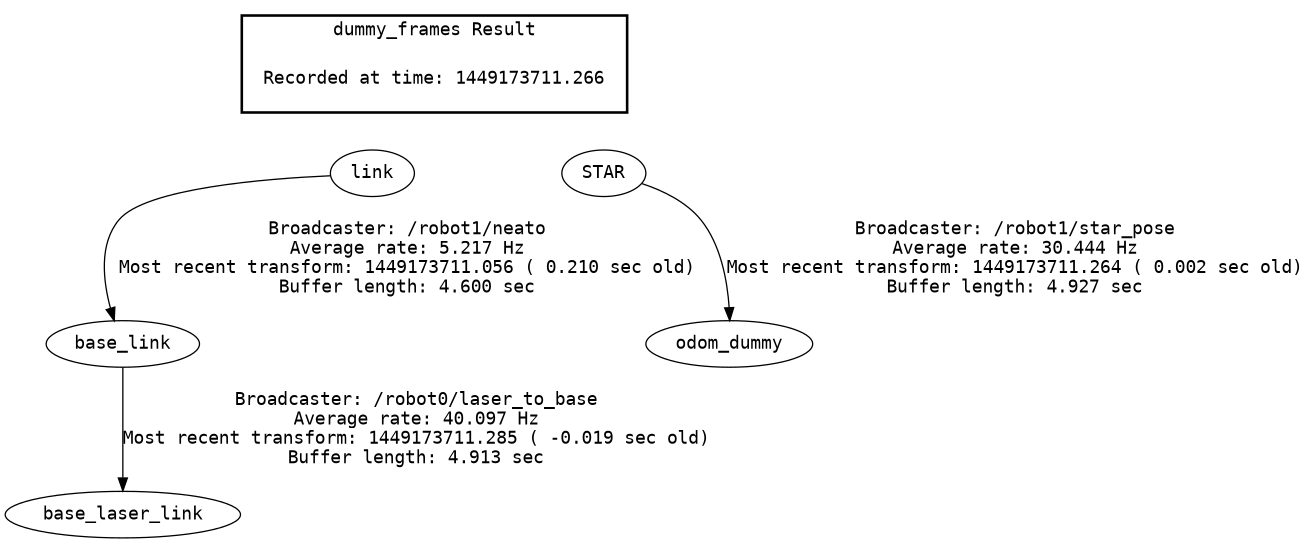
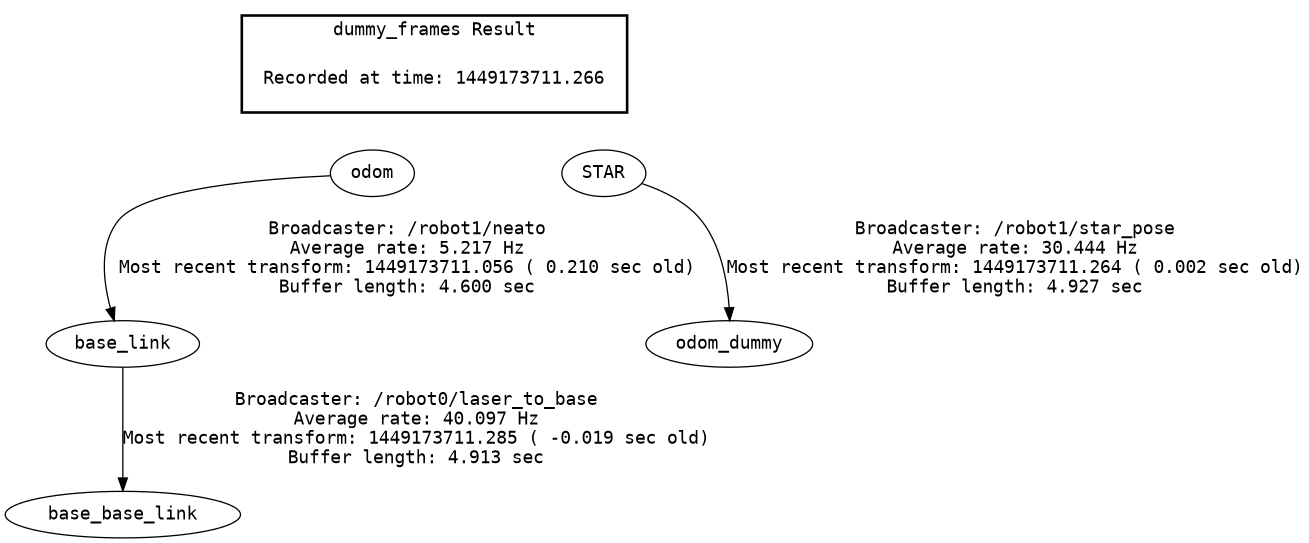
node "link": label "link" -> "odom"
node "base_laser_link": label "base_laser_link" -> "base_base_link"
